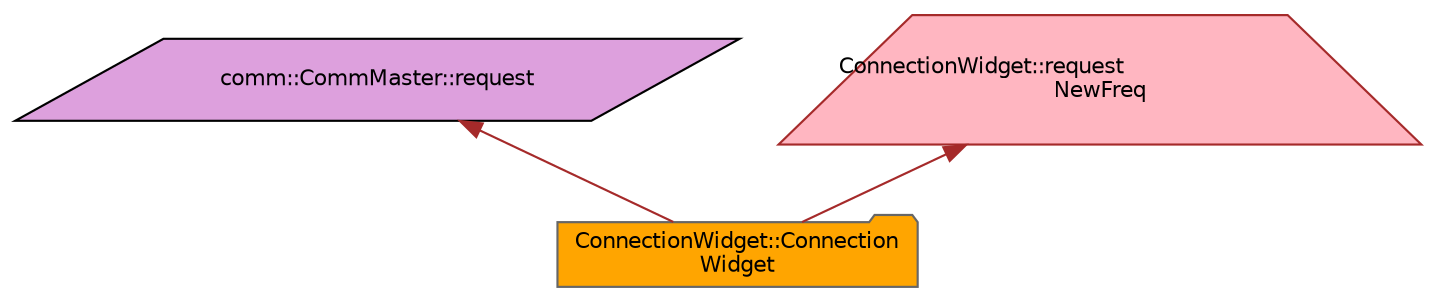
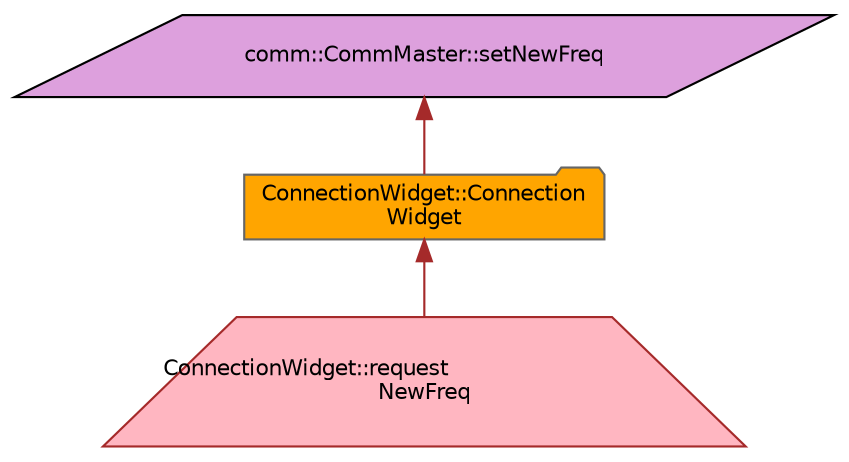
node "comm::CommMaster::request": label "comm::CommMaster::request" -> "comm::CommMaster::setNewFreq"
edge "ConnectionWidget::Connection Widget" -> "ConnectionWidget::request NewFreq": reversed
